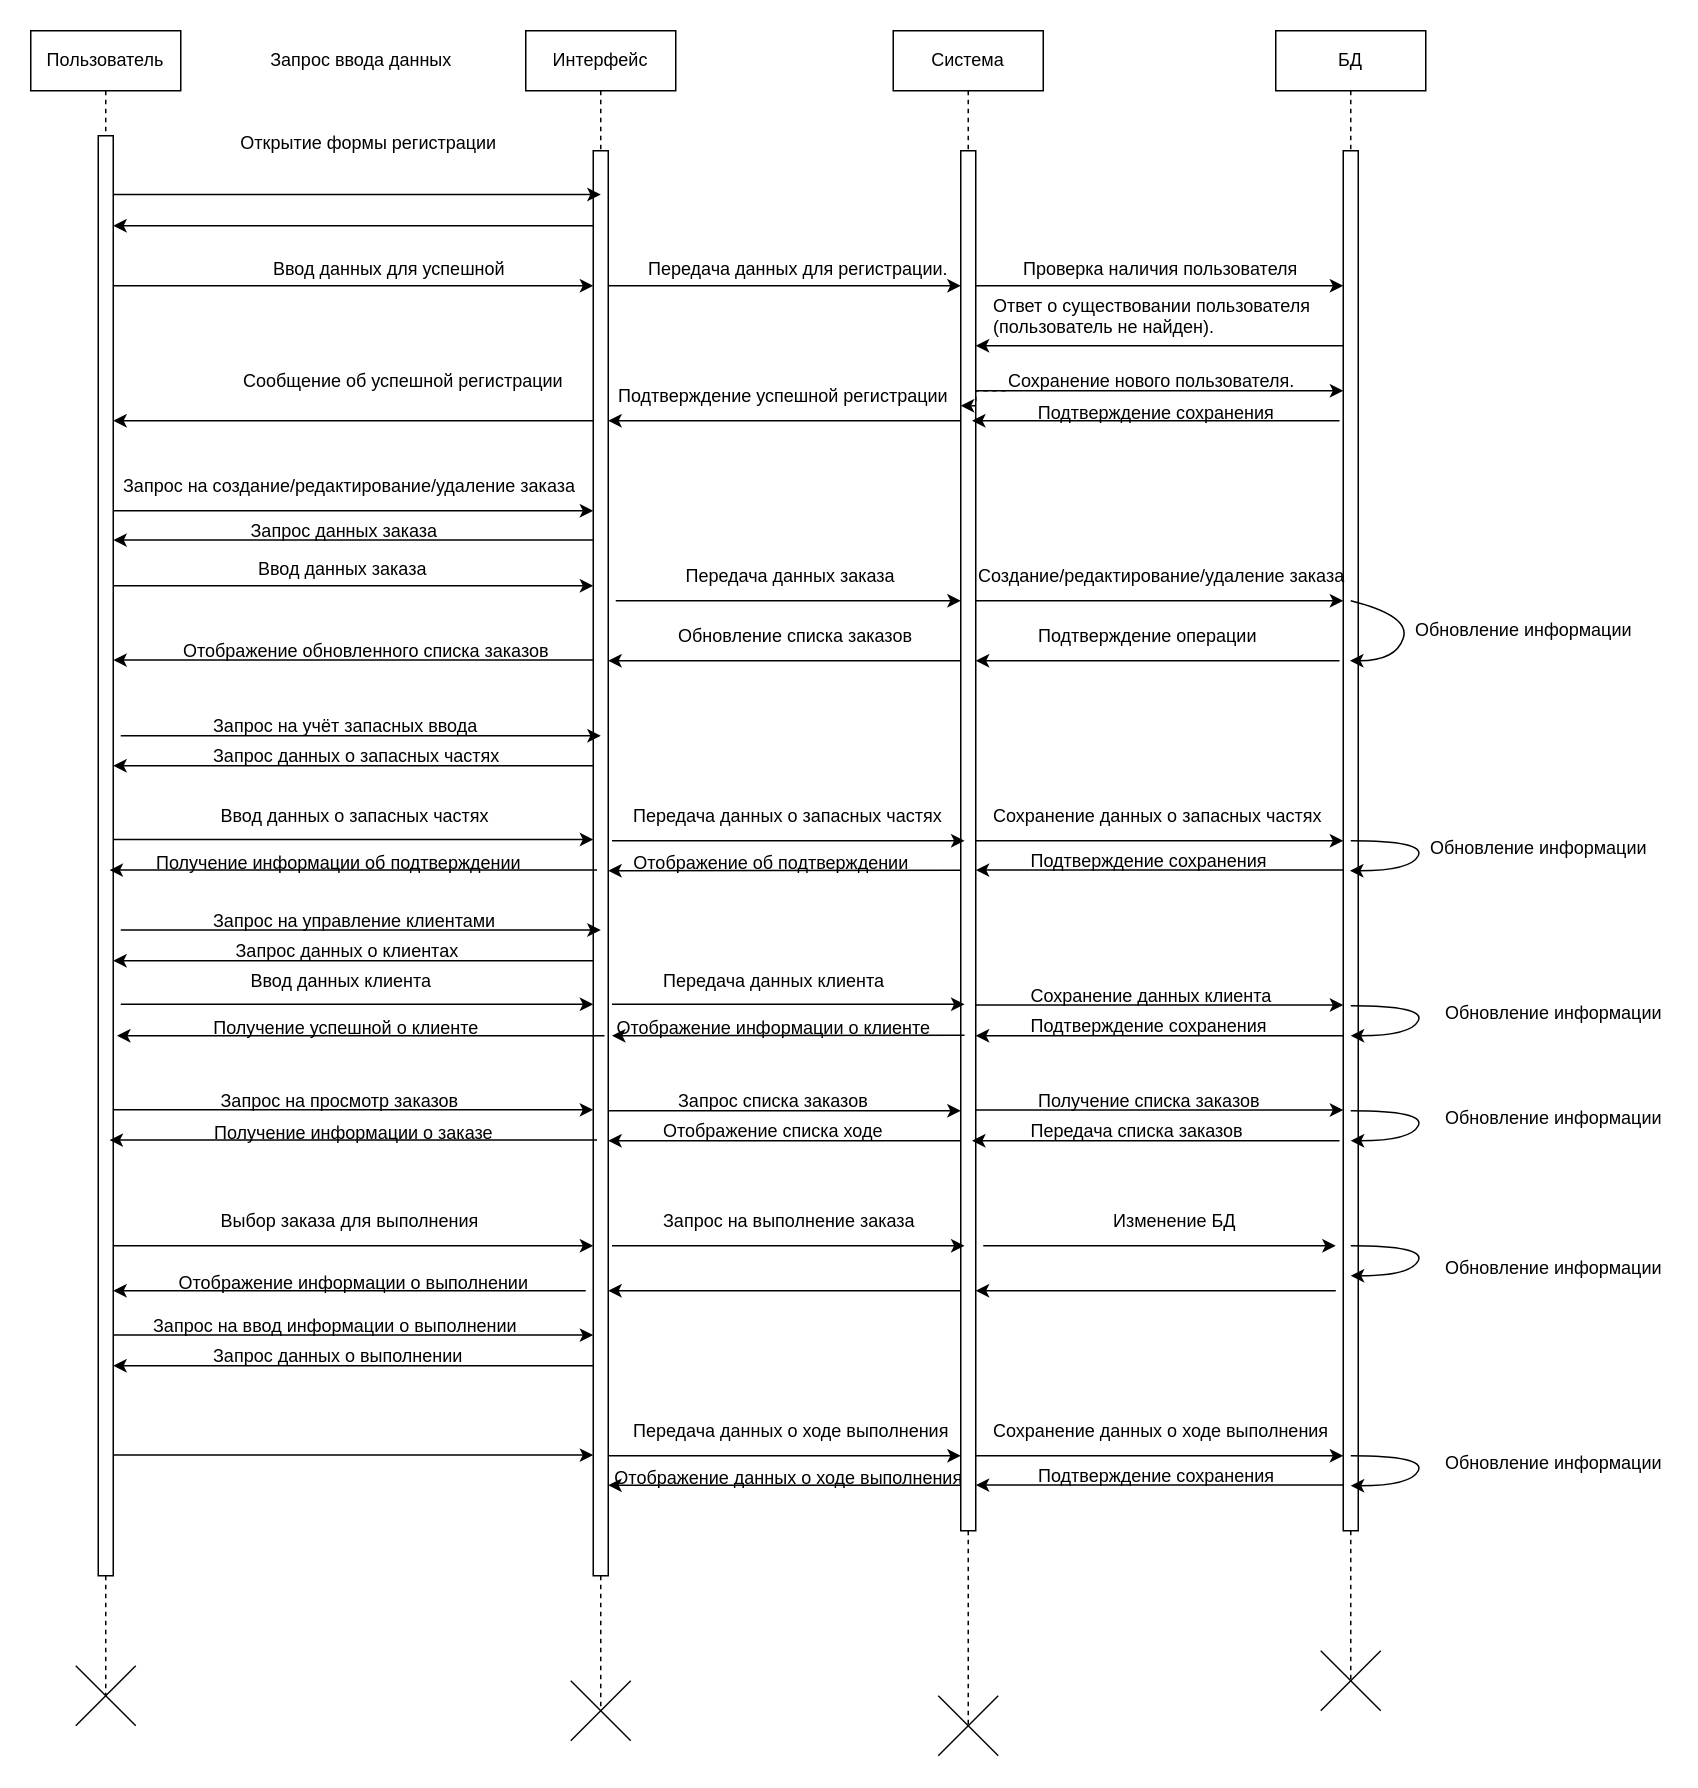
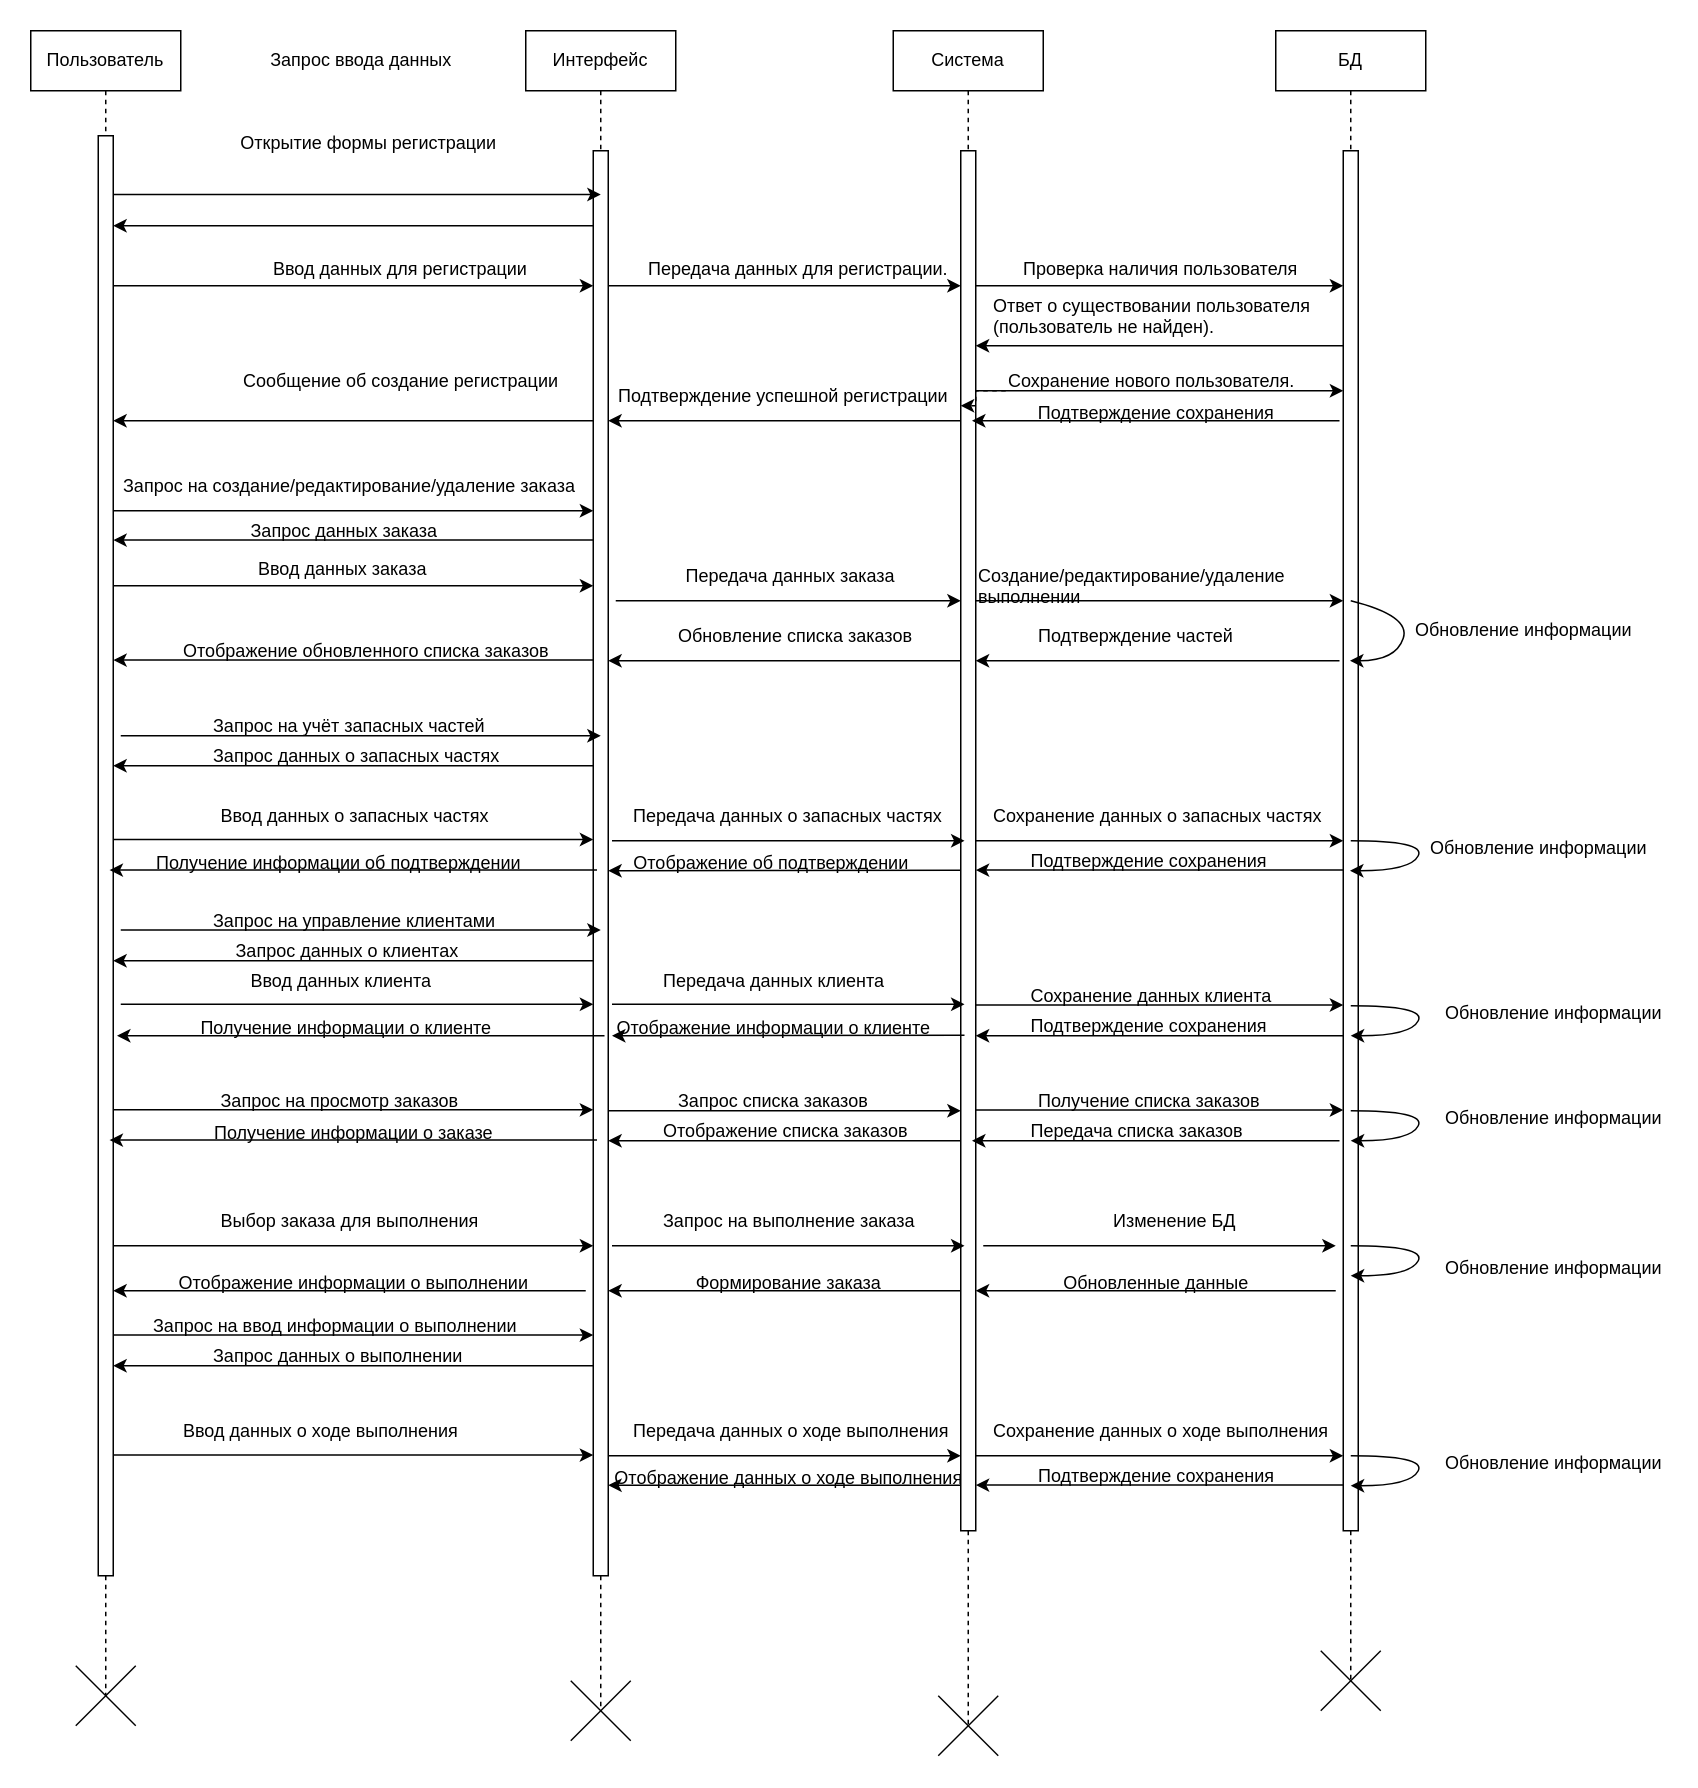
node "Ввод данных для успешной": label "Ввод данных для успешной" -> "Ввод данных для регистрации"
node "Сообщение об успешной регистрации": label "Сообщение об успешной регистрации" -> "Сообщение об создание регистрации"
node "Создание/редактирование/удаление заказа": label "Создание/редактирование/удаление заказа" -> "Создание/редактирование/удаление выполнении"
node "Подтверждение операции": label "Подтверждение операции" -> "Подтверждение частей"
node "Запрос на учёт запасных ввода": label "Запрос на учёт запасных ввода" -> "Запрос на учёт запасных частей"
node "Получение успешной о клиенте": label "Получение успешной о клиенте" -> "Получение информации о клиенте"
node "Отображение списка ходе": label "Отображение списка ходе" -> "Отображение списка заказов"
node "Формирование заказа": added
node "Обновленные данные": added
node "Ввод данных о ходе выполнения": added
